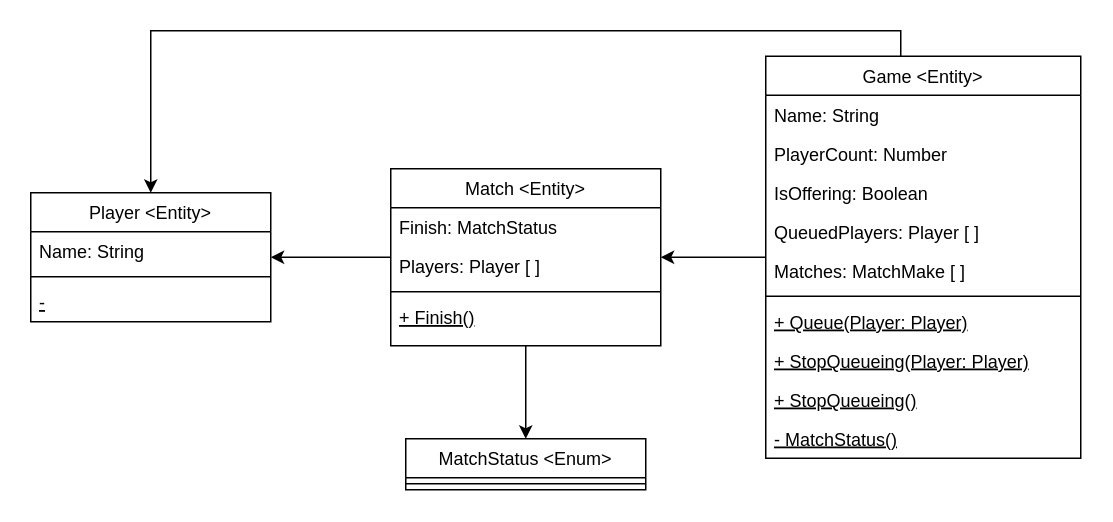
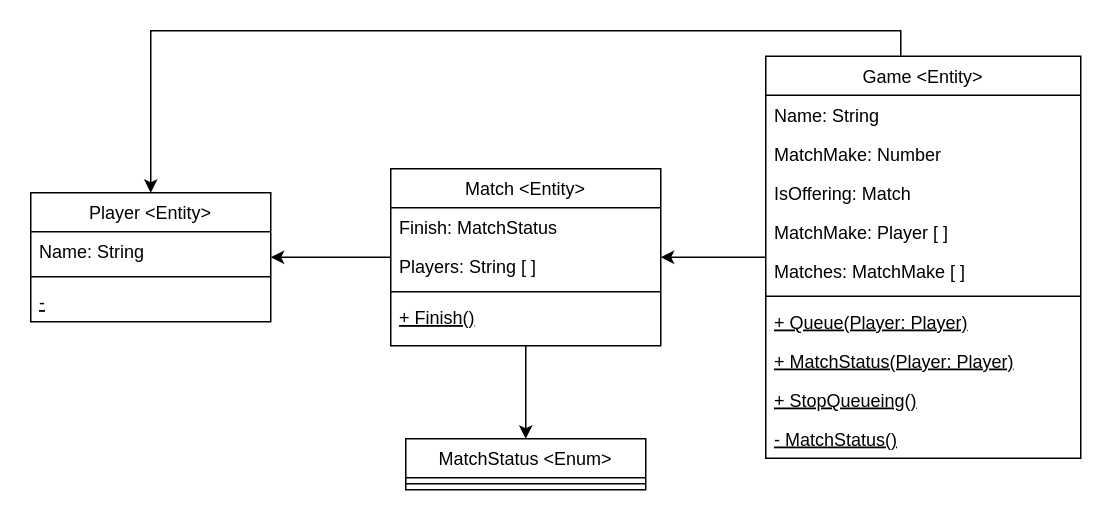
node "PlayerCount: Number": label "PlayerCount: Number" -> "MatchMake: Number"
node "IsOffering: Boolean": label "IsOffering: Boolean" -> "IsOffering: Match"
node "QueuedPlayers: Player [ ]": label "QueuedPlayers: Player [ ]" -> "MatchMake: Player [ ]"
node "Players: Player [ ]": label "Players: Player [ ]" -> "Players: String [ ]"
node "+ StopQueueing(Player: Player)": label "+ StopQueueing(Player: Player)" -> "+ MatchStatus(Player: Player)"
